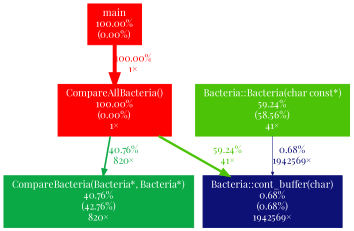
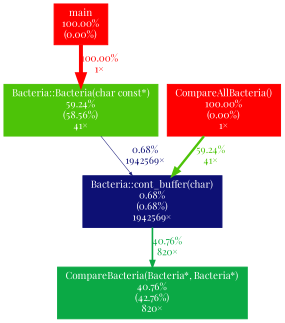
edge "main 100.00% (0.00%)" -> "CompareAllBacteria() 100.00% (0.00%) 1×": now "main 100.00% (0.00%)" -> "Bacteria::Bacteria(char const*) 59.24% (58.56%) 41×"
edge "CompareAllBacteria() 100.00% (0.00%) 1×" -> "CompareBacteria(Bacteria*, Bacteria*) 40.76% (42.76%) 820×": now "Bacteria::cont_buffer(char) 0.68% (0.68%) 1942569×" -> "CompareBacteria(Bacteria*, Bacteria*) 40.76% (42.76%) 820×"
